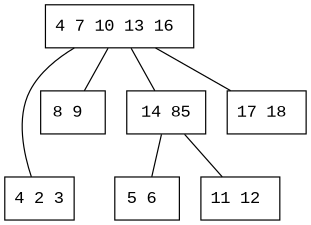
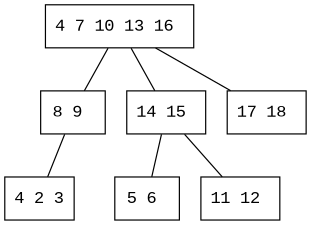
edge "4 7 10 13 16" -- "4 2 3": now "8 9" -- "4 2 3"
node "14 85": label "14 85" -> "14 15"
